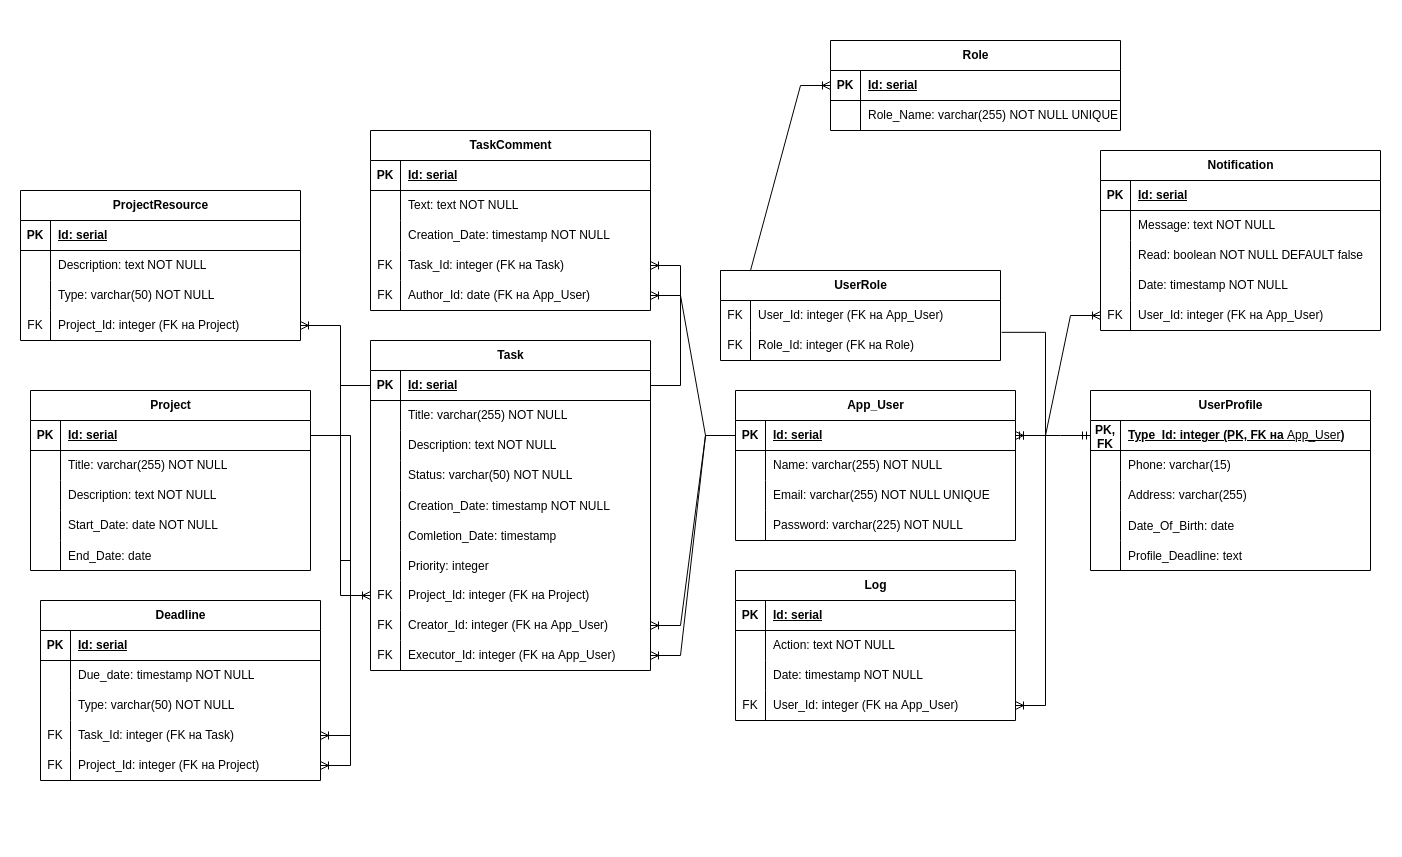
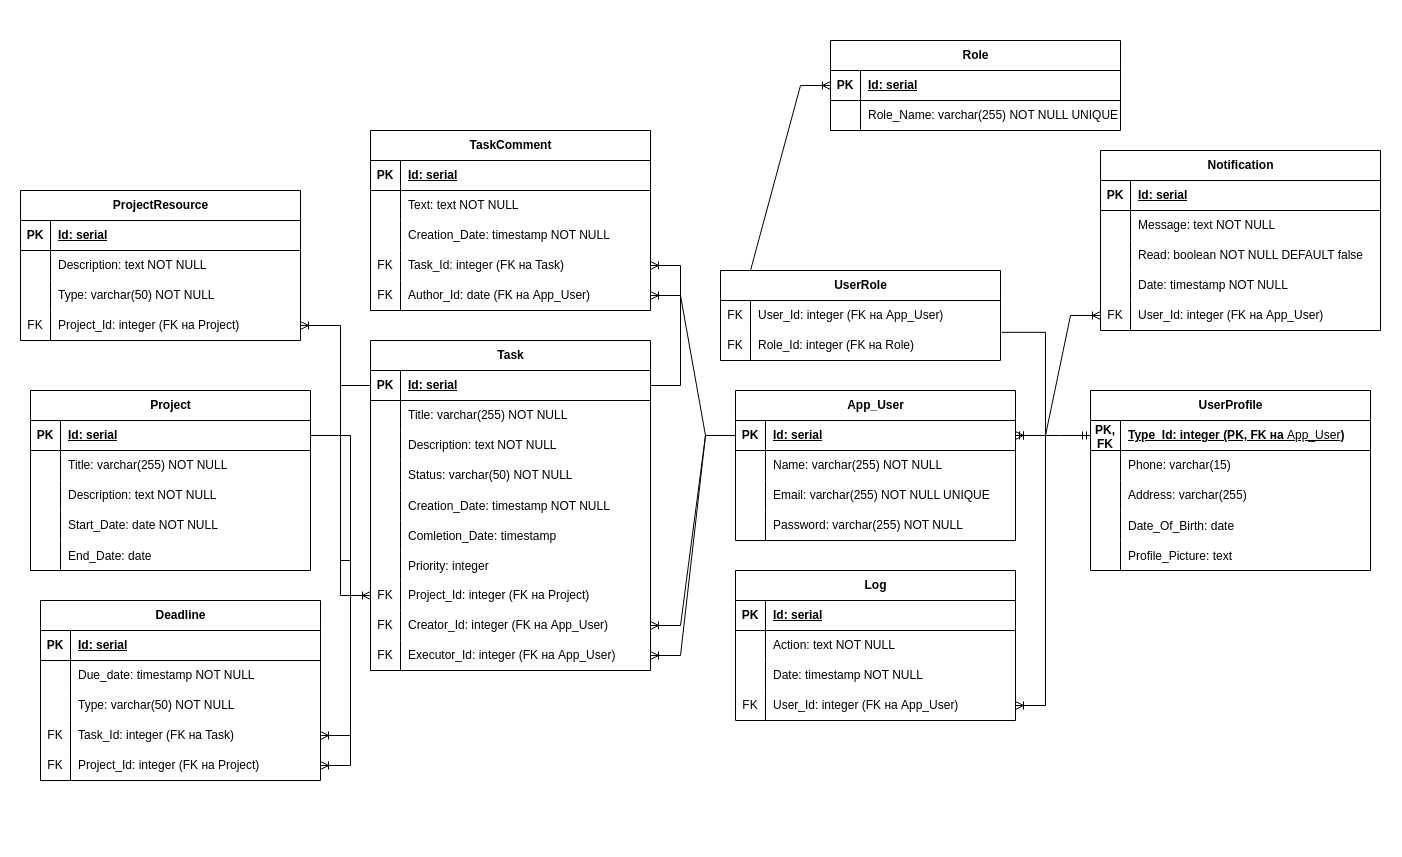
node "Password: varchar(225) NOT NULL": label "Password: varchar(225) NOT NULL" -> "Password: varchar(255) NOT NULL"
node "Profile_Deadline: text": label "Profile_Deadline: text" -> "Profile_Picture: text"
